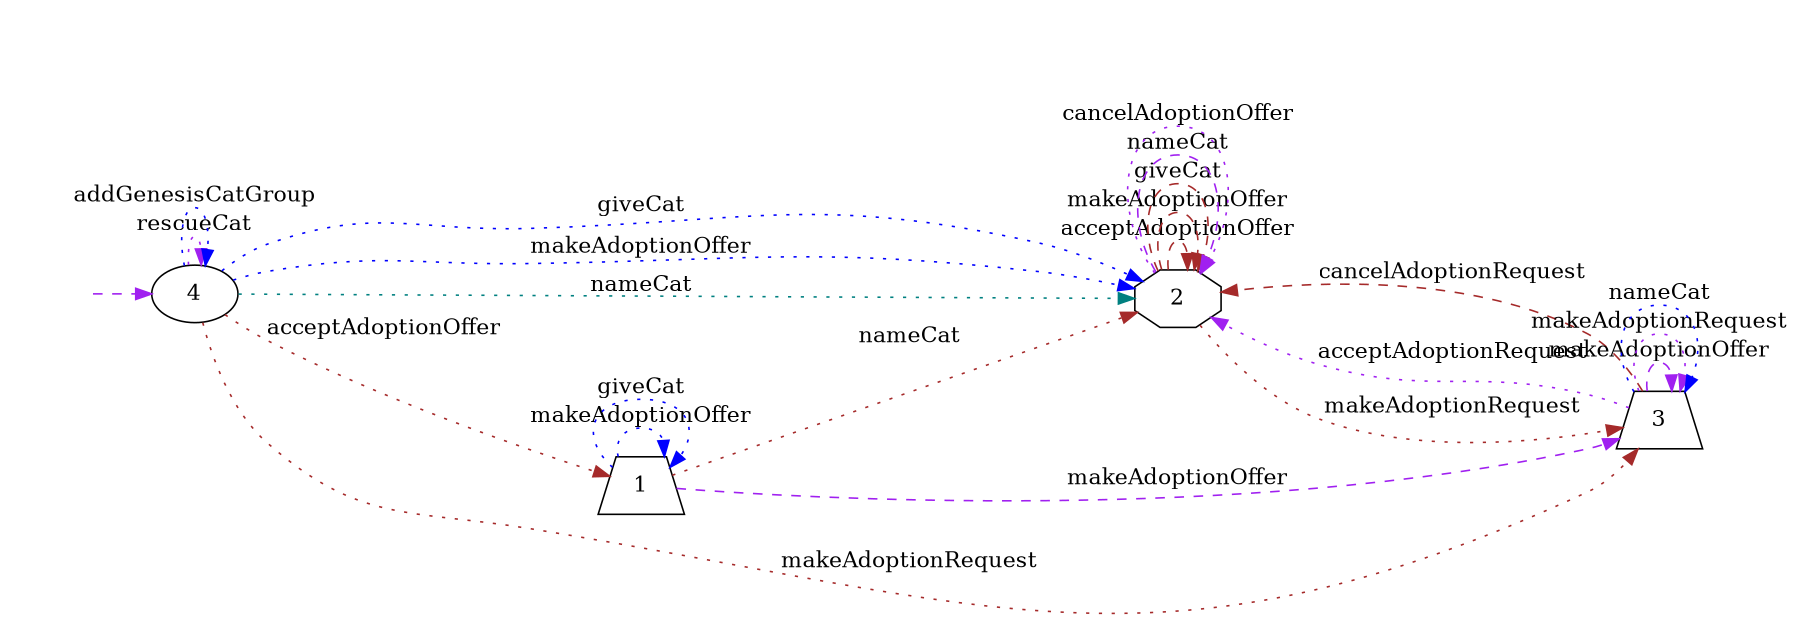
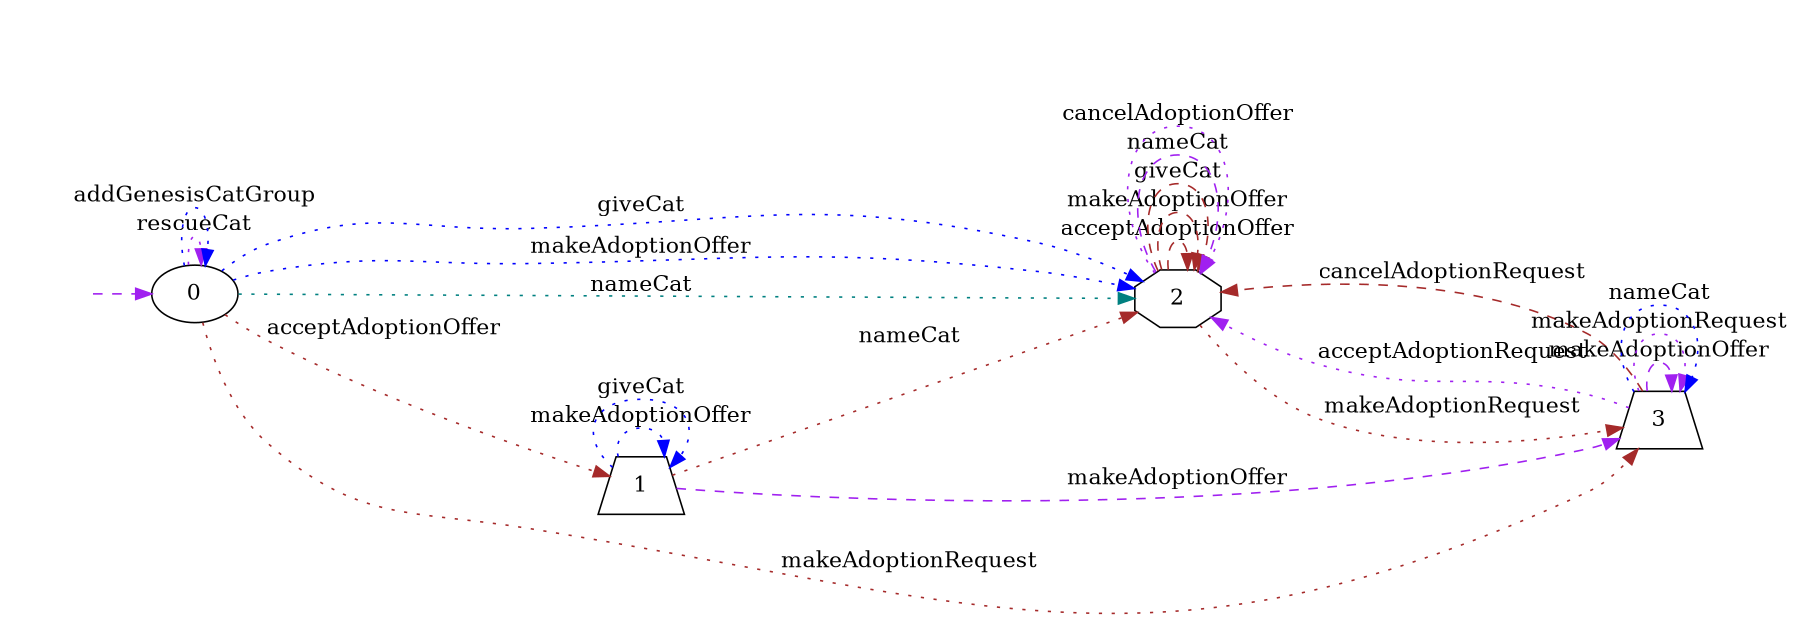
node "4": label "4" -> "0"
